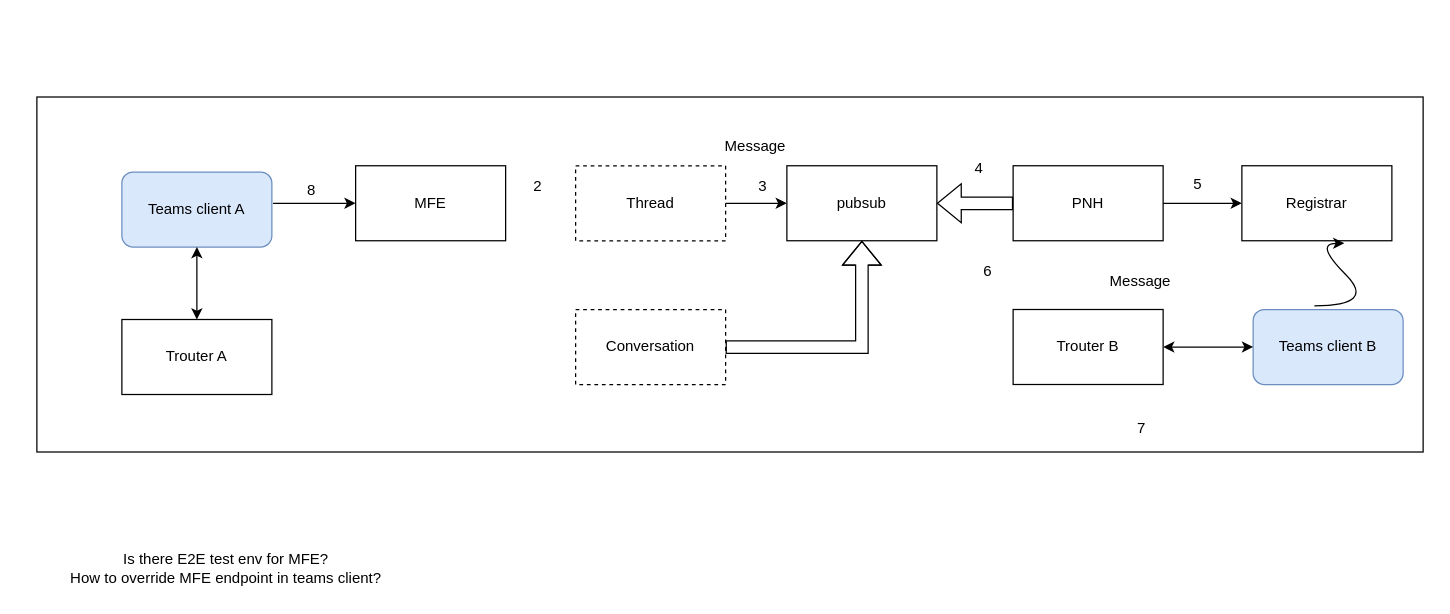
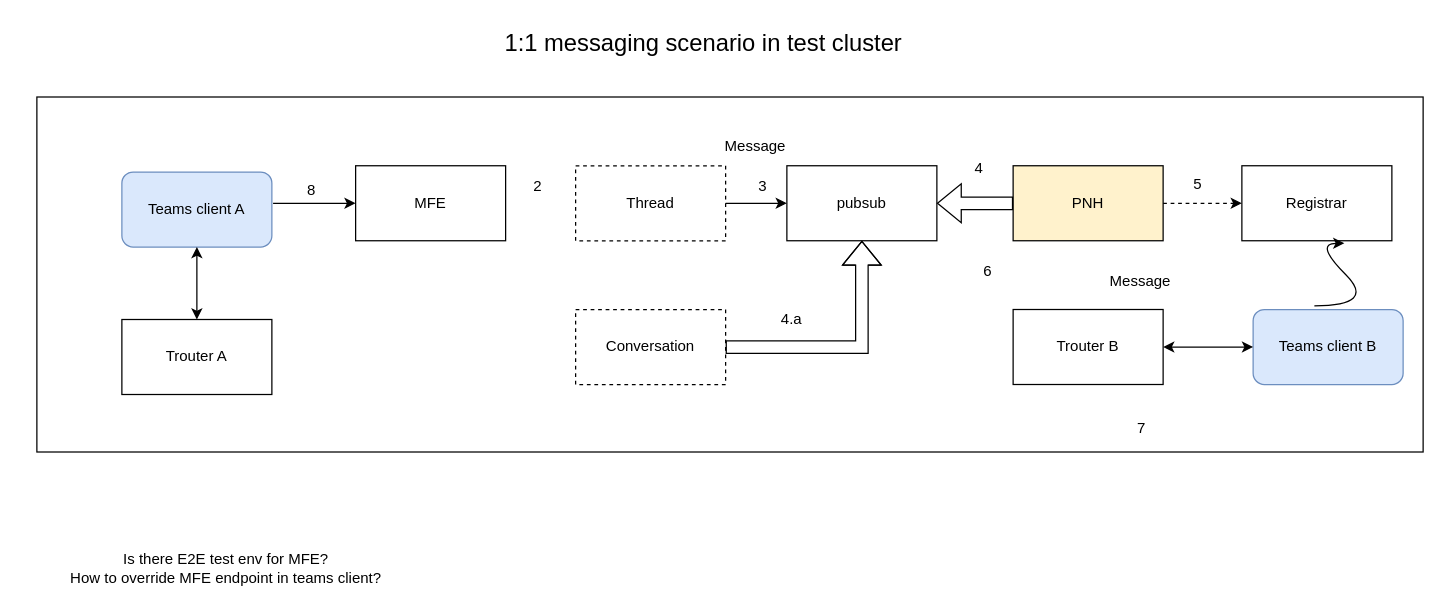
node "1:1 messaging scenario in test cluster": added
node "PNH": fillcolor #ffffff -> #fff2cc
edge "PNH" -> "Registrar": style solid -> dashed
node "4.a": added
